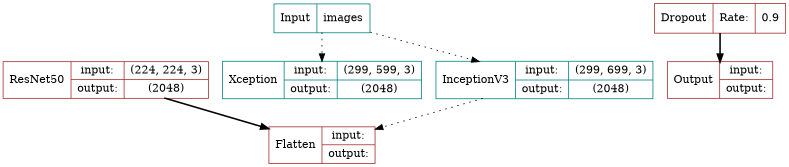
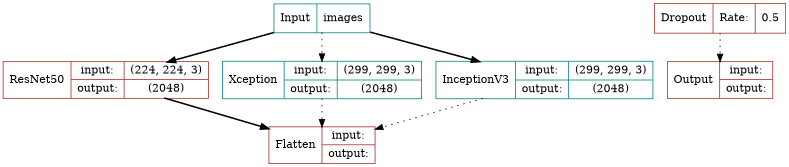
node "Dropout": text "0.9" -> "0.5"
edge "Dropout" -> "Output": style bold -> dotted
edge "Input" -> "ResNet50": added
edge "Input" -> "InceptionV3": style dotted -> bold
node "Xception": text "(299, 599, 3)" -> "(299, 299, 3)"
node "InceptionV3": text "(299, 699, 3)" -> "(299, 299, 3)"
edge "Xception" -> "Flatten": added
